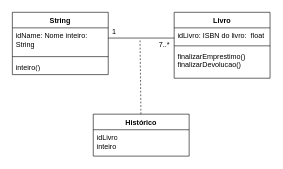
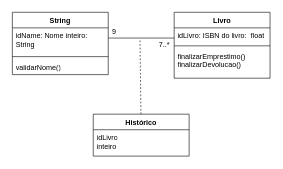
node "1": label "1" -> "9"
node "inteiro()": label "inteiro()" -> "validarNome()"
